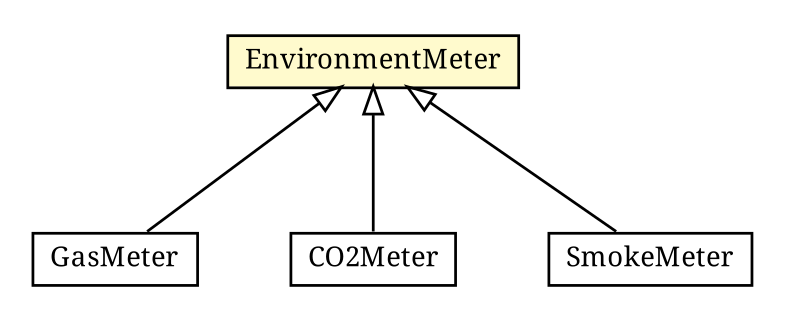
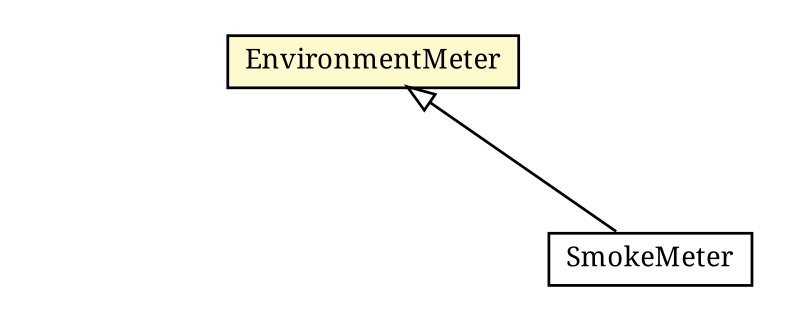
node "GasMeter": removed
node "CO2Meter": removed
